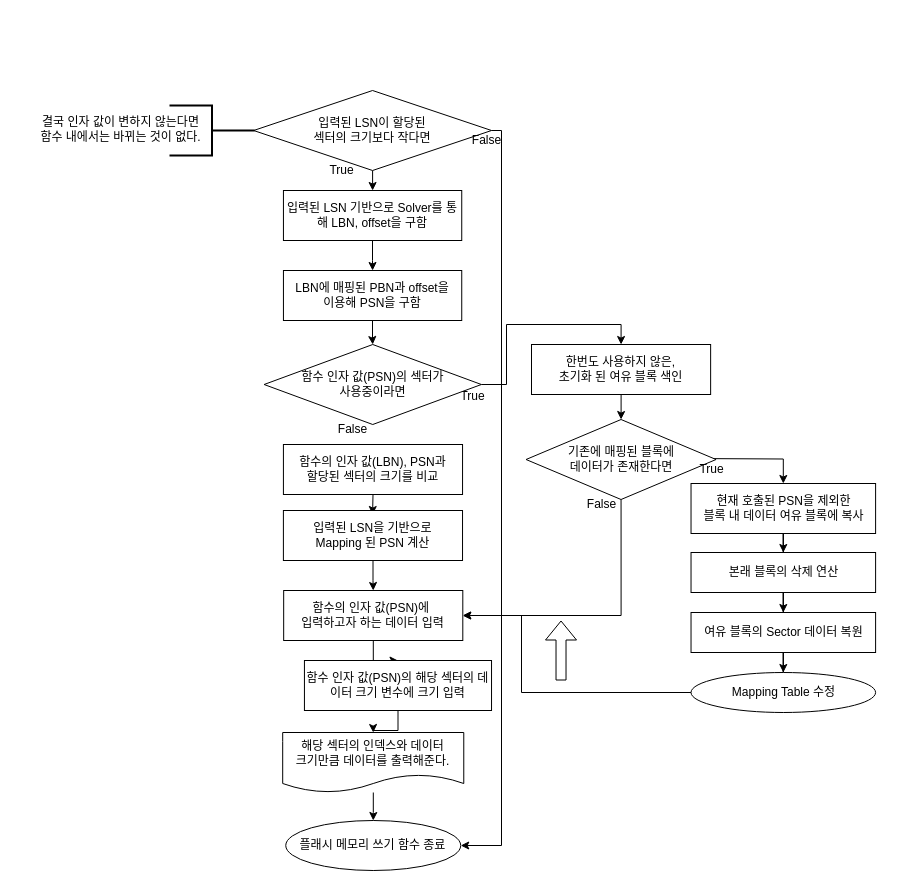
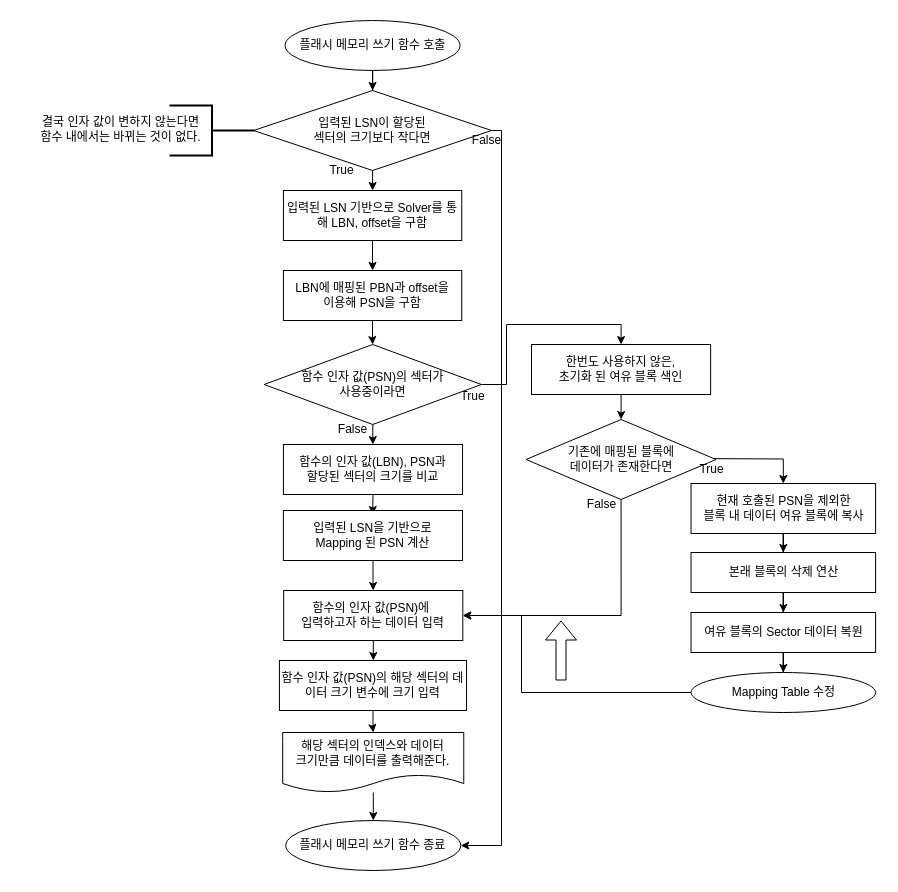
node "플래시 메모리 쓰기 함수 호출": added
edge "플래시 메모리 쓰기 함수 호출" -> "입력된 LSN이 할당된 섹터의 크기보다 작다면": added
edge "함수 인자 값(PSN)의 섹터가 사용중이라면" -> "함수의 인자 값(LBN), PSN과 할당된 섹터의 크기를 비교": added
node "함수 인자 값(PSN)의 해당 섹터의 데이터 크기 변수에 크기 입력": moved (398, 686) -> (373, 686)
